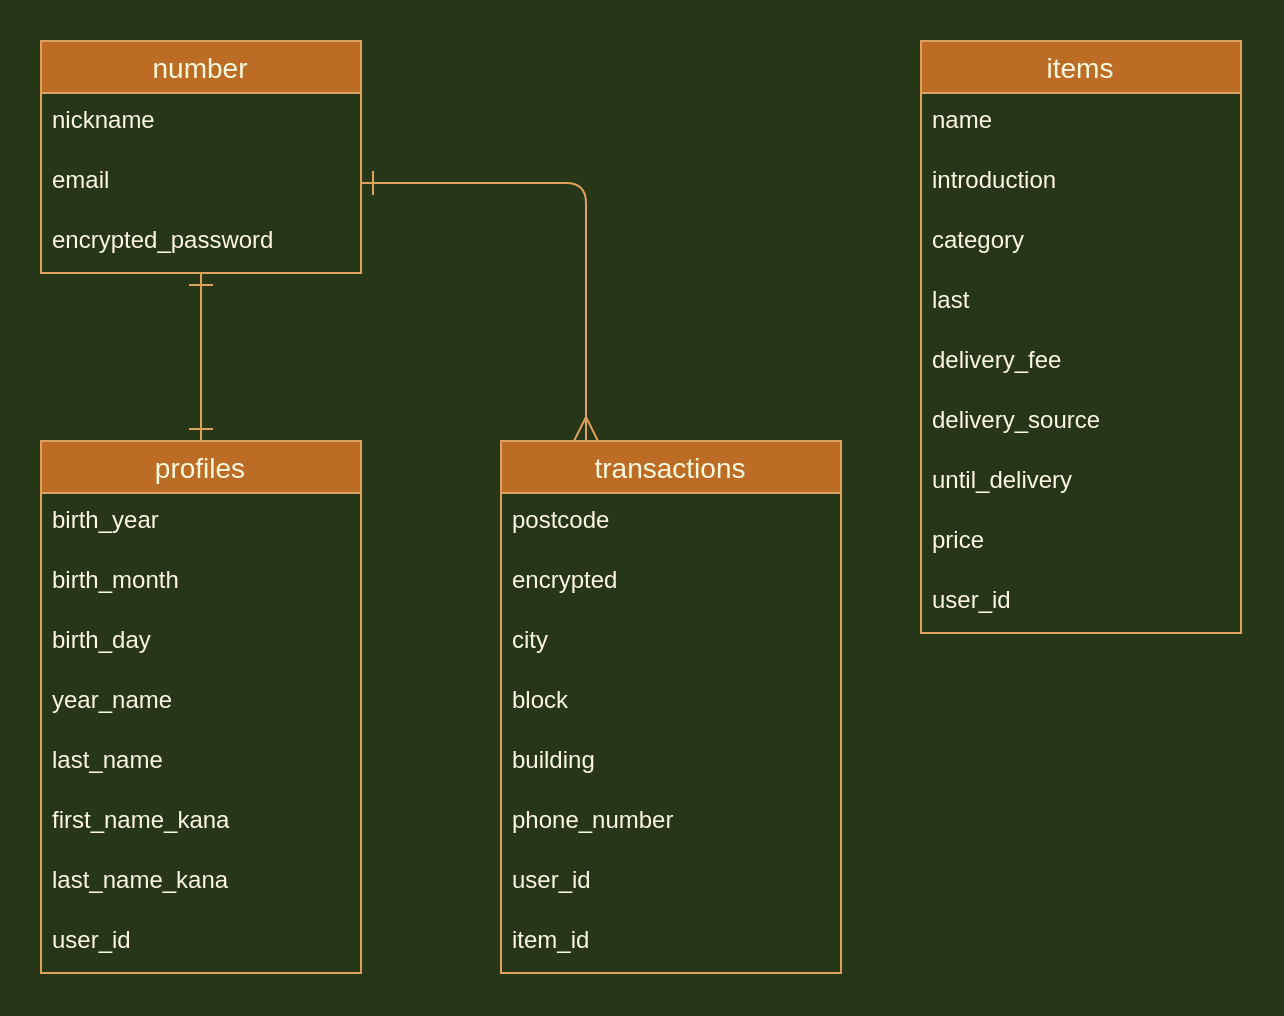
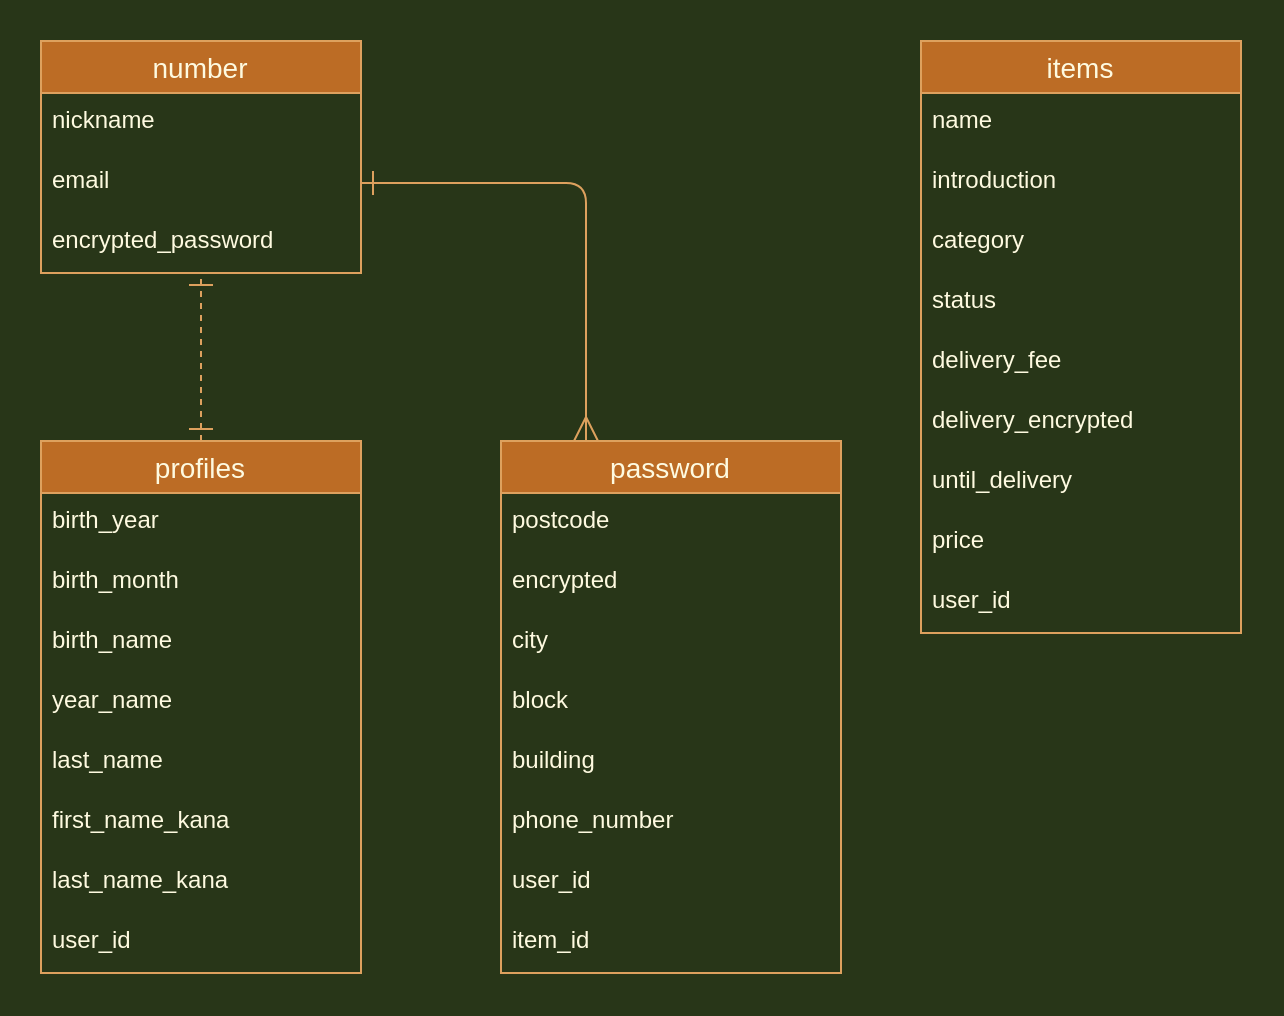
node "last": label "last" -> "status"
edge "number" -- "profiles": style solid -> dashed
node "delivery_source": label "delivery_source" -> "delivery_encrypted"
node "transactions": label "transactions" -> "password"
node "birth_day": label "birth_day" -> "birth_name"
